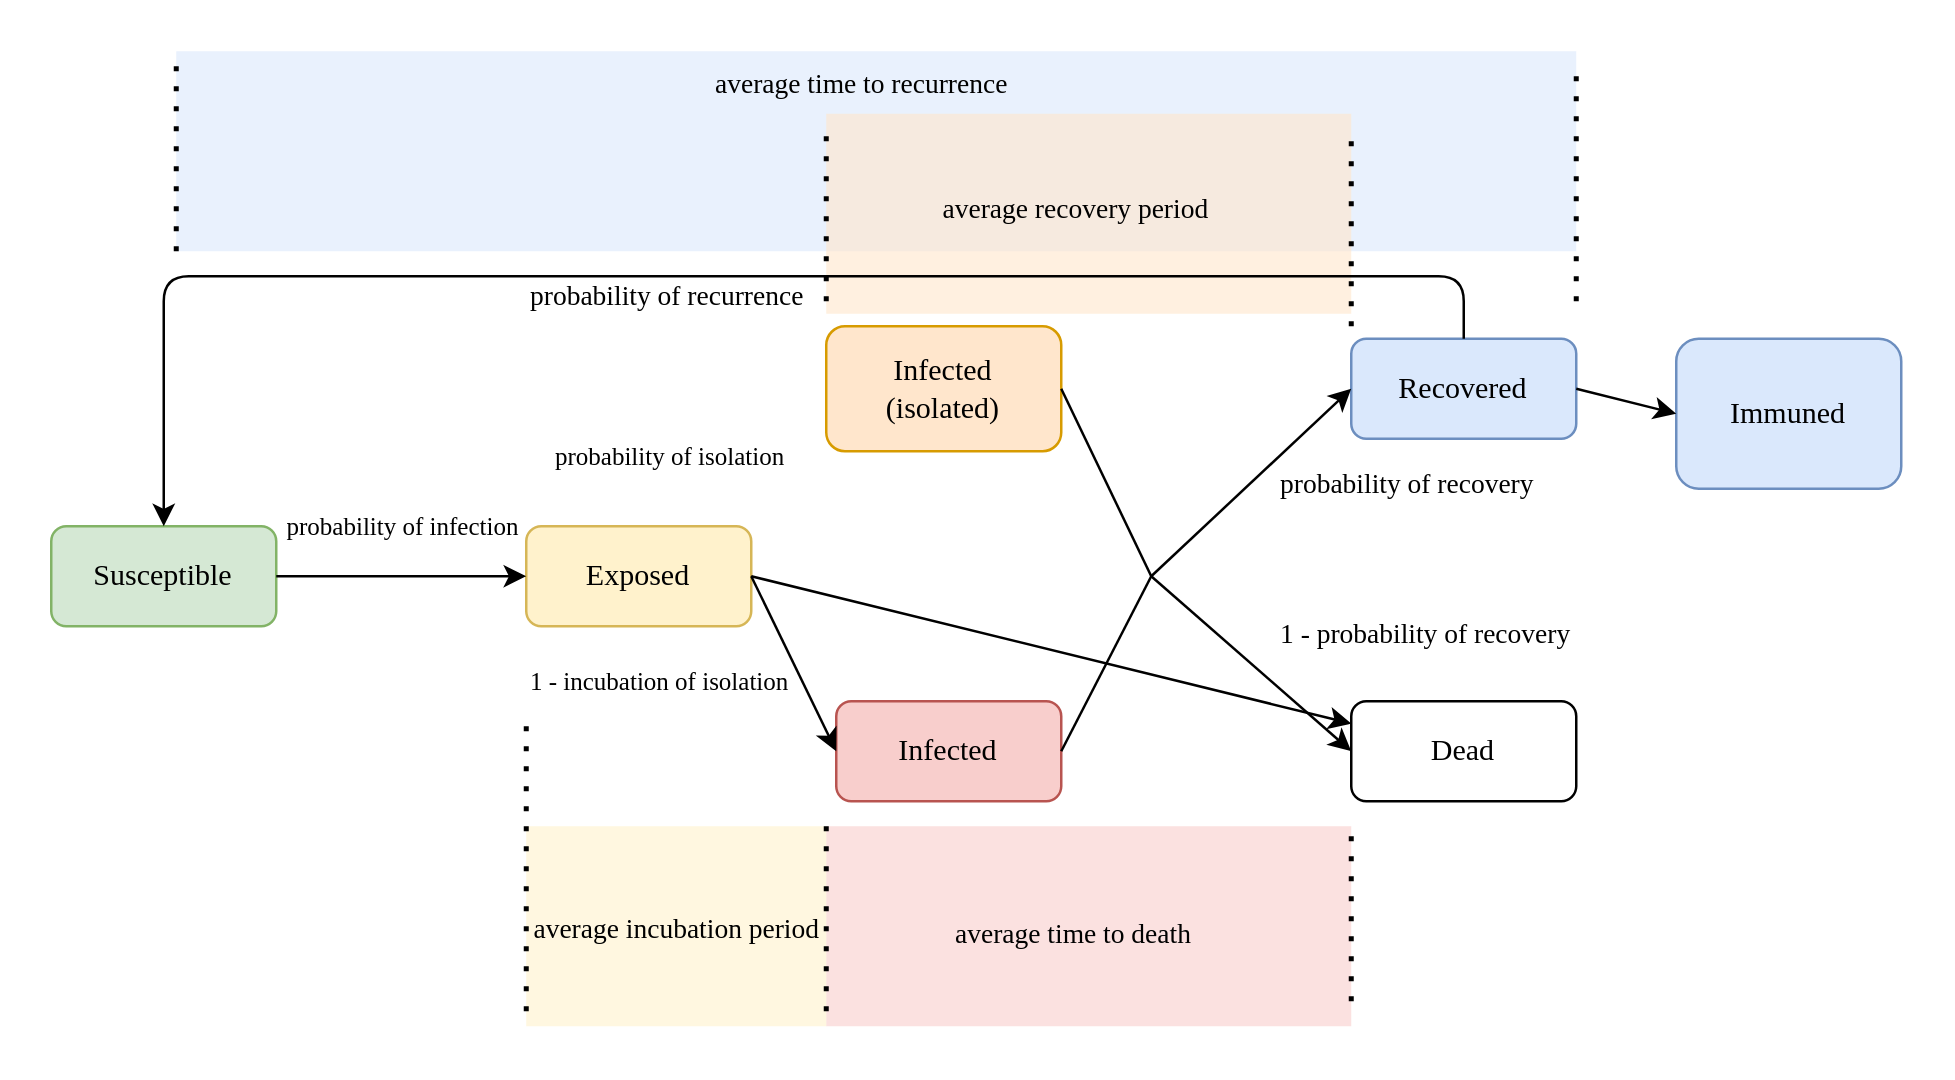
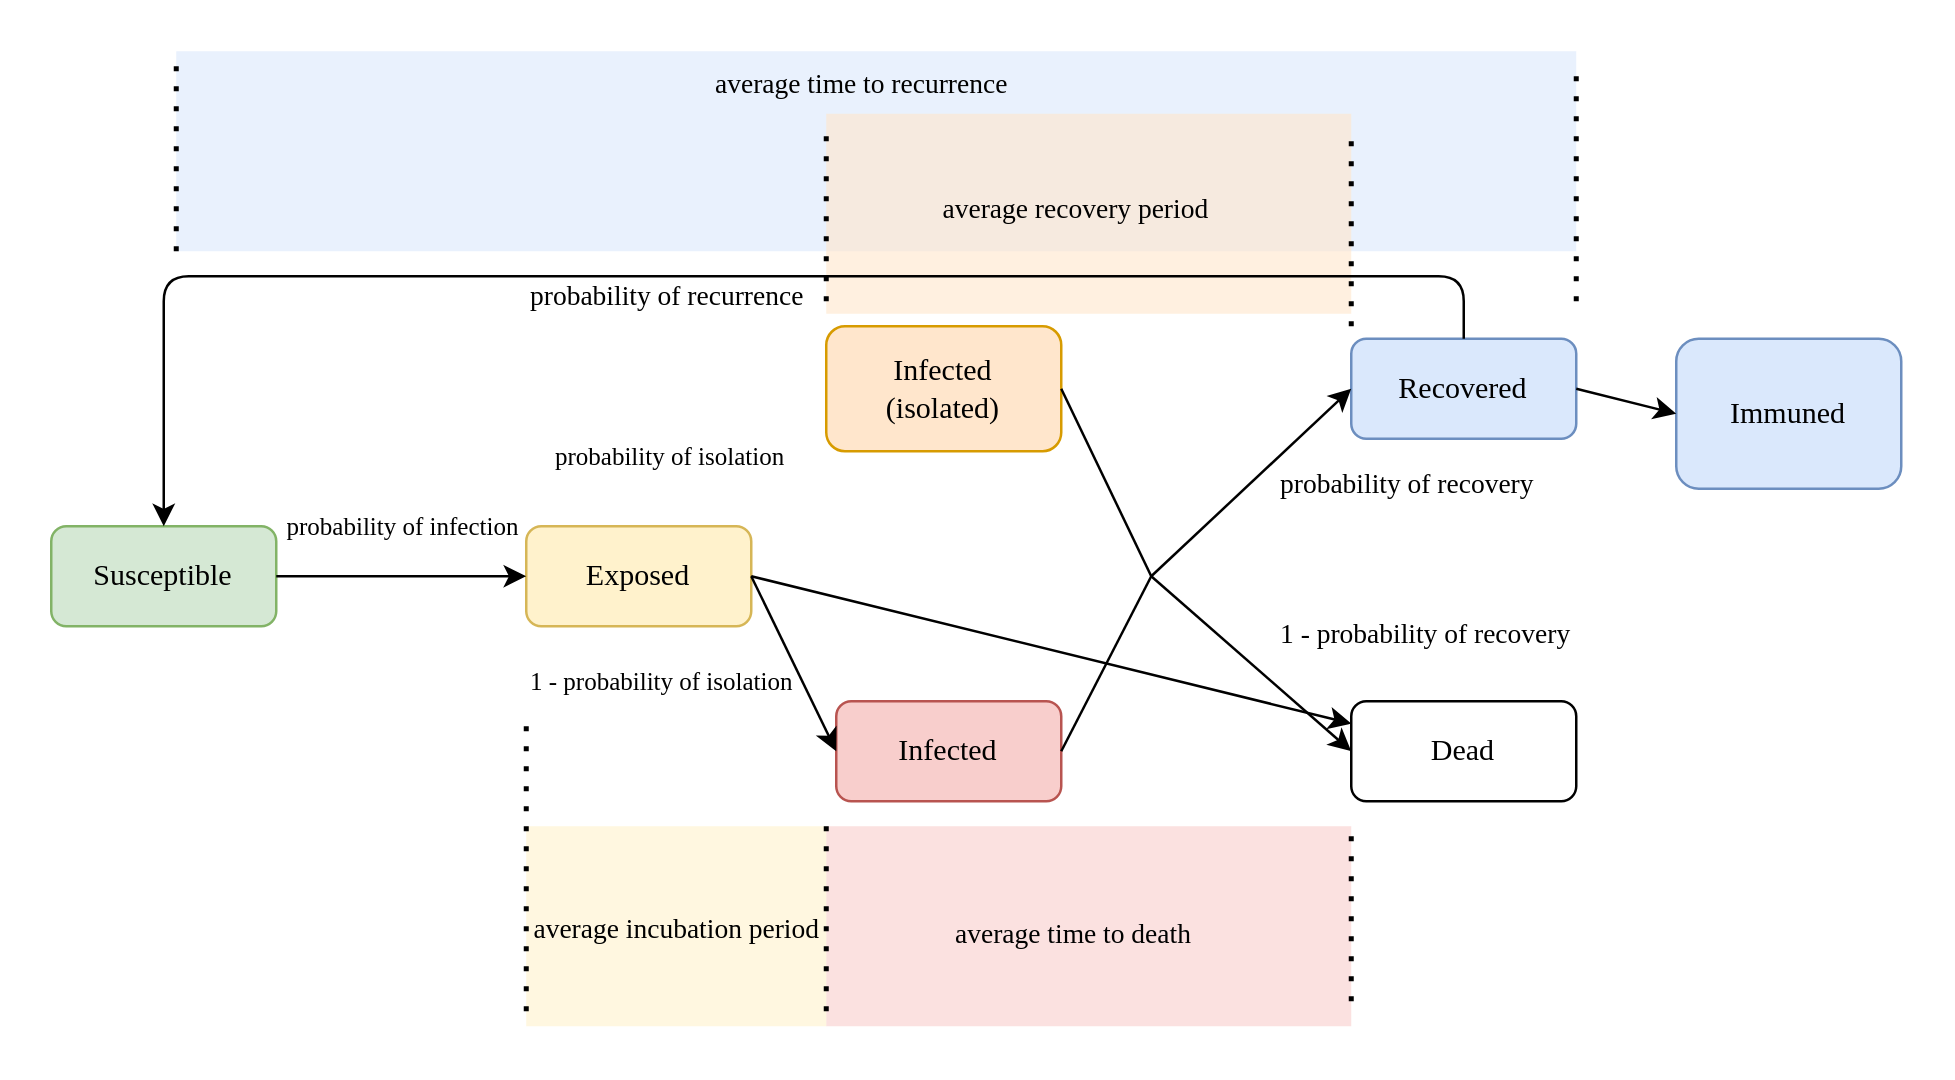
node "1 - incubation of isolation": label "1 - incubation of isolation" -> "1 - probability of isolation"
